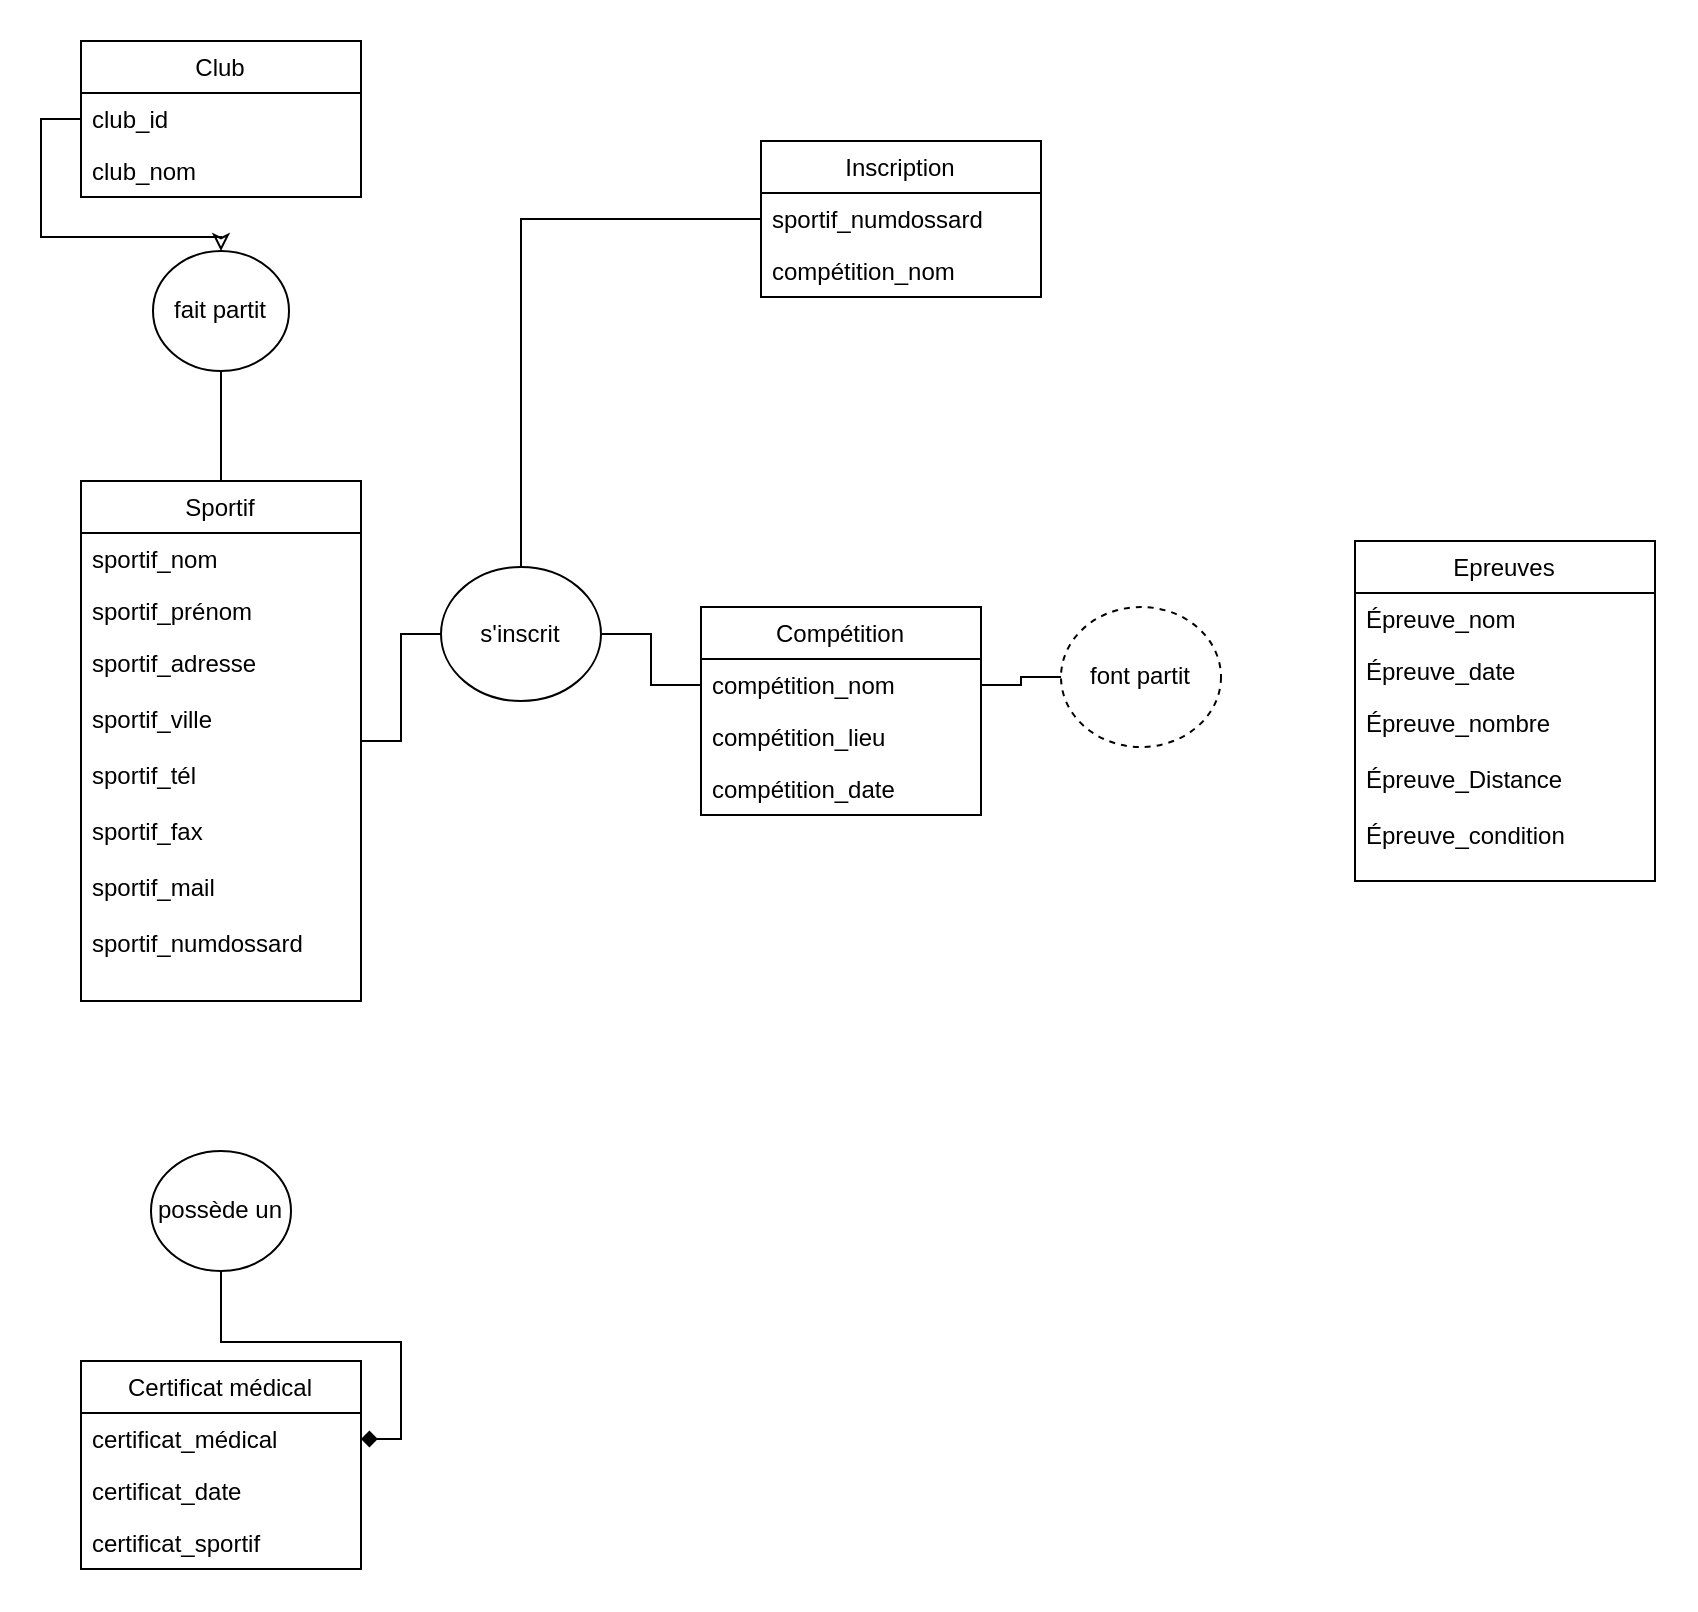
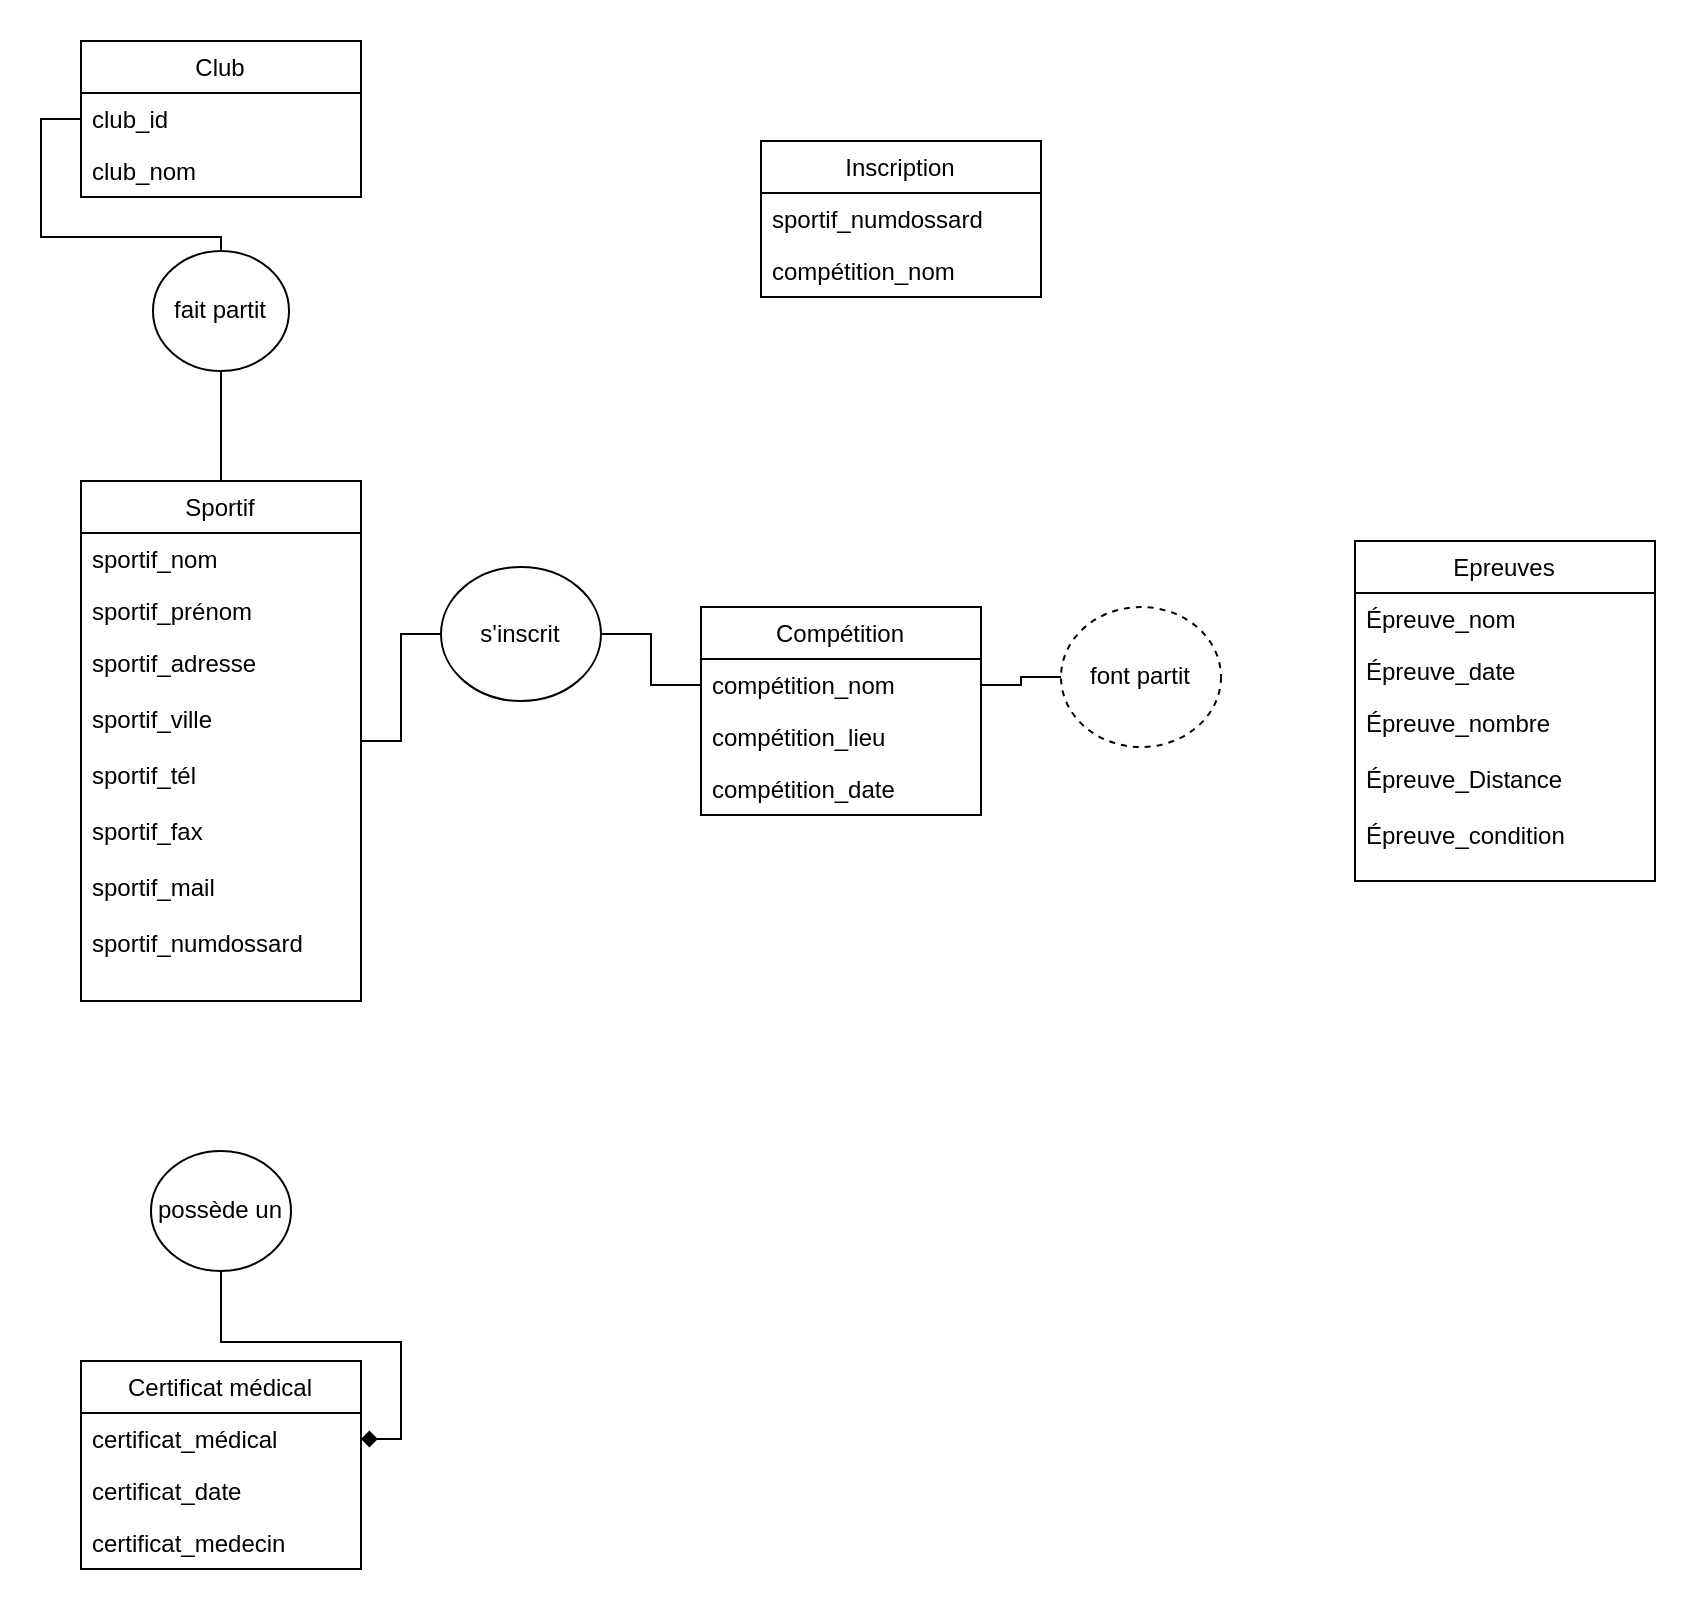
edge "club_id" -> "fait partit": arrowhead classic -> none
edge "sportif_numdossard" -- "s'inscrit": removed
node "certificat_sportif": label "certificat_sportif" -> "certificat_medecin"
